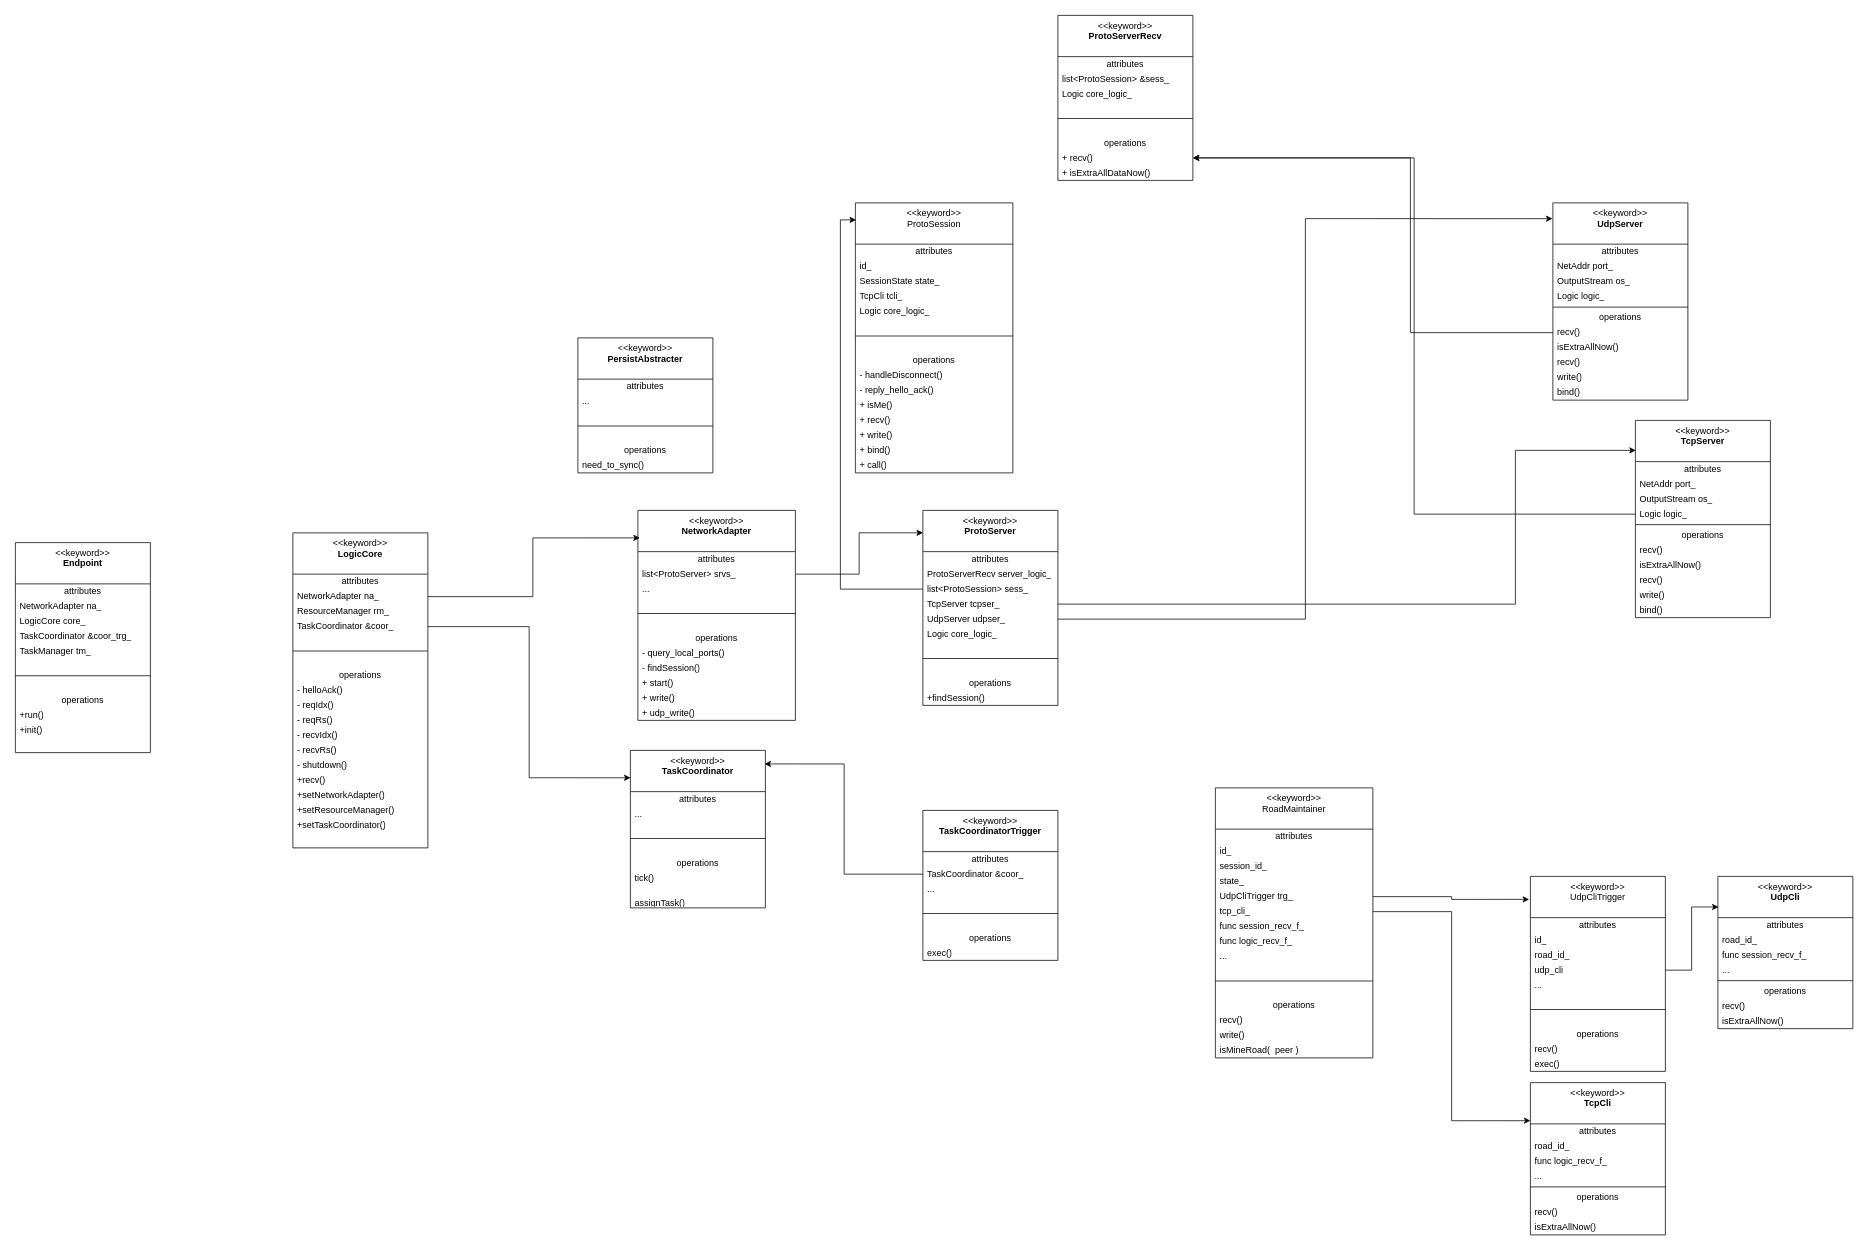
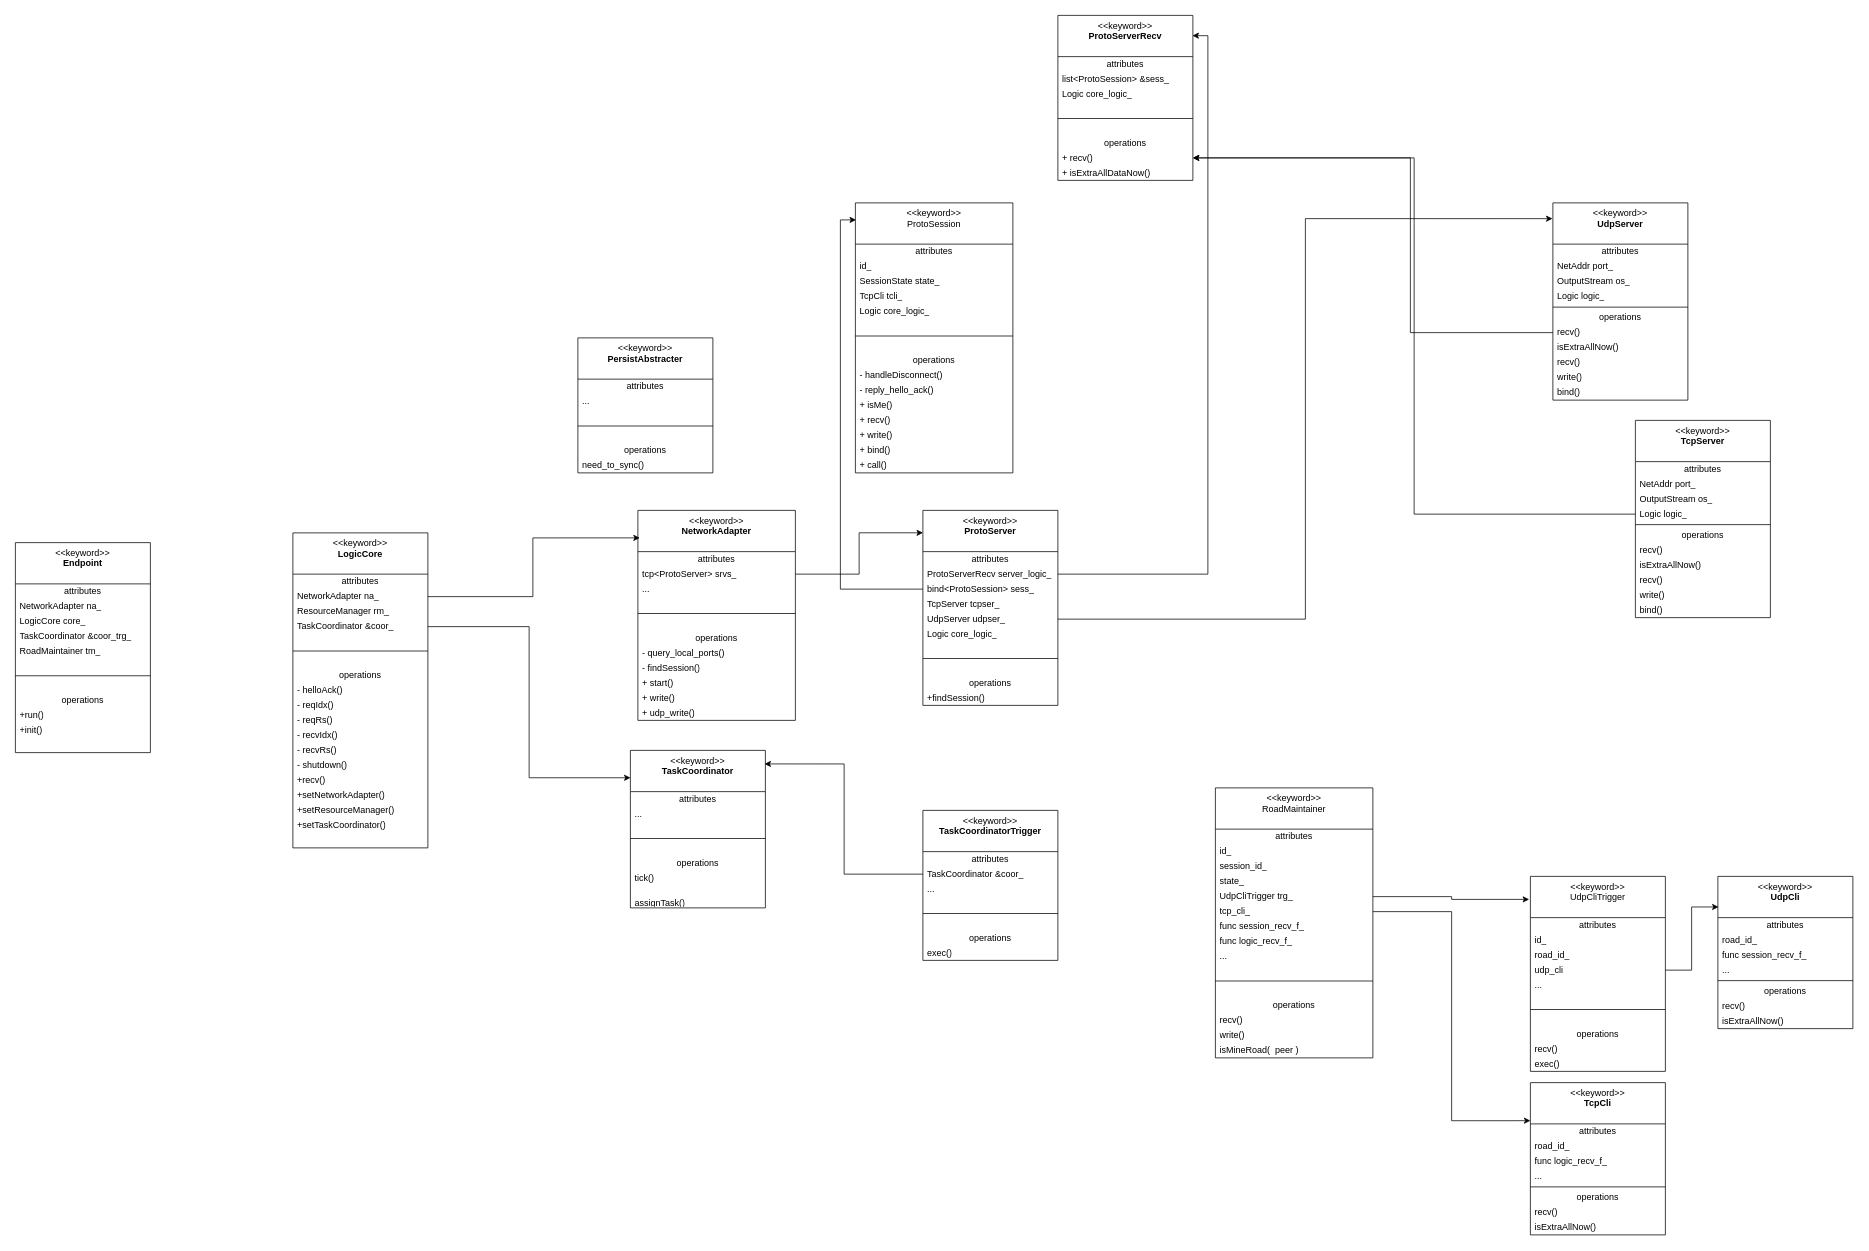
edge "ProtoServerRecv server_logic_" -> "<<keyword>> ProtoServerRecv": added
edge "TcpServer tcpser_" -> "<<keyword>> TcpServer": removed
node "list<ProtoServer> srvs_": label "list<ProtoServer> srvs_" -> "tcp<ProtoServer> srvs_"
node "list<ProtoSession> sess_": label "list<ProtoSession> sess_" -> "bind<ProtoSession> sess_"
node "TaskManager tm_": label "TaskManager tm_" -> "RoadMaintainer tm_"
